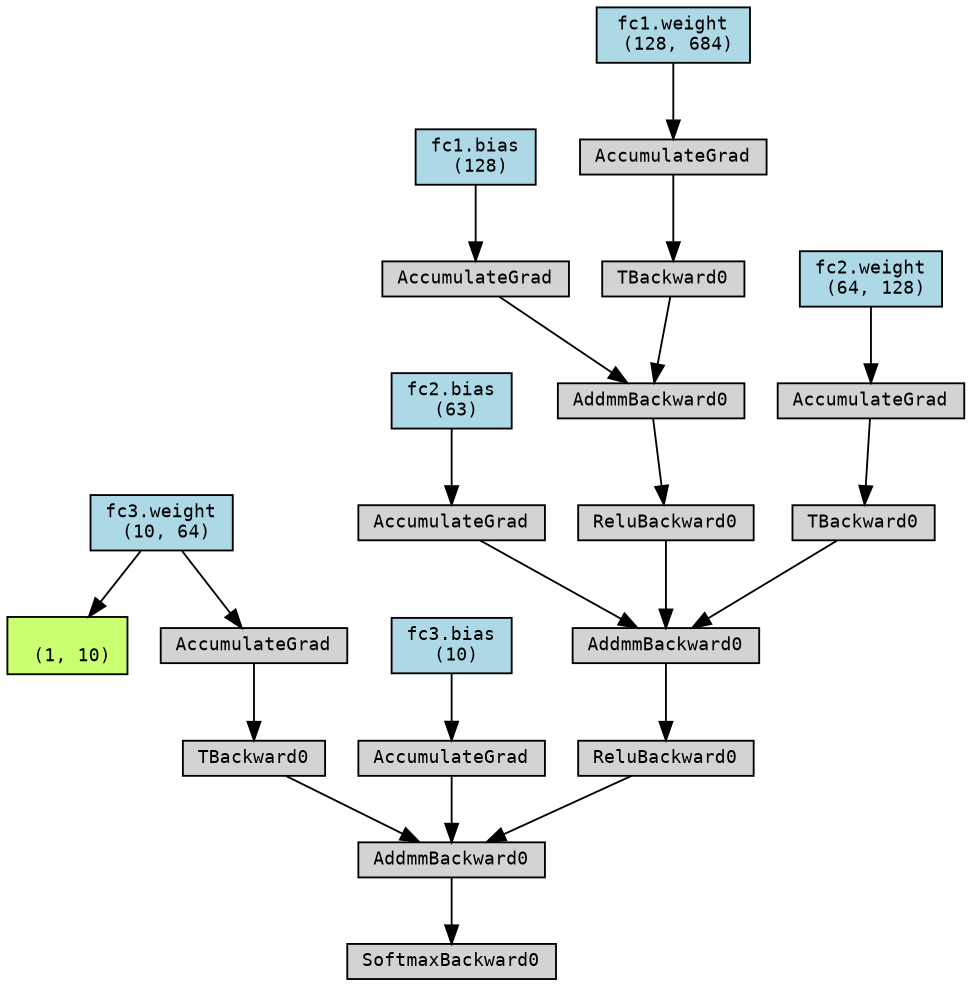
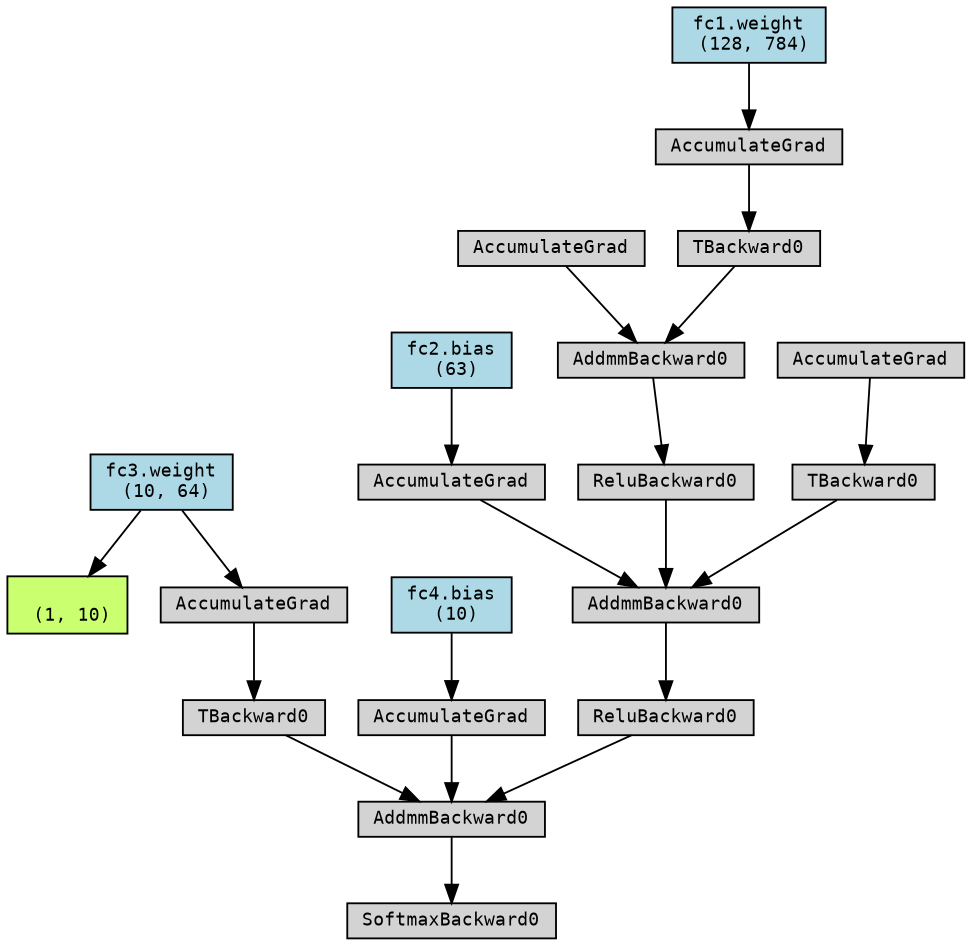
node "fc1.weight (128, 684)": label "fc1.weight (128, 684)" -> "fc1.weight (128, 784)"
node "fc1.bias (128)": removed
node "fc2.weight (64, 128)": removed
node "fc3.bias (10)": label "fc3.bias (10)" -> "fc4.bias (10)"
